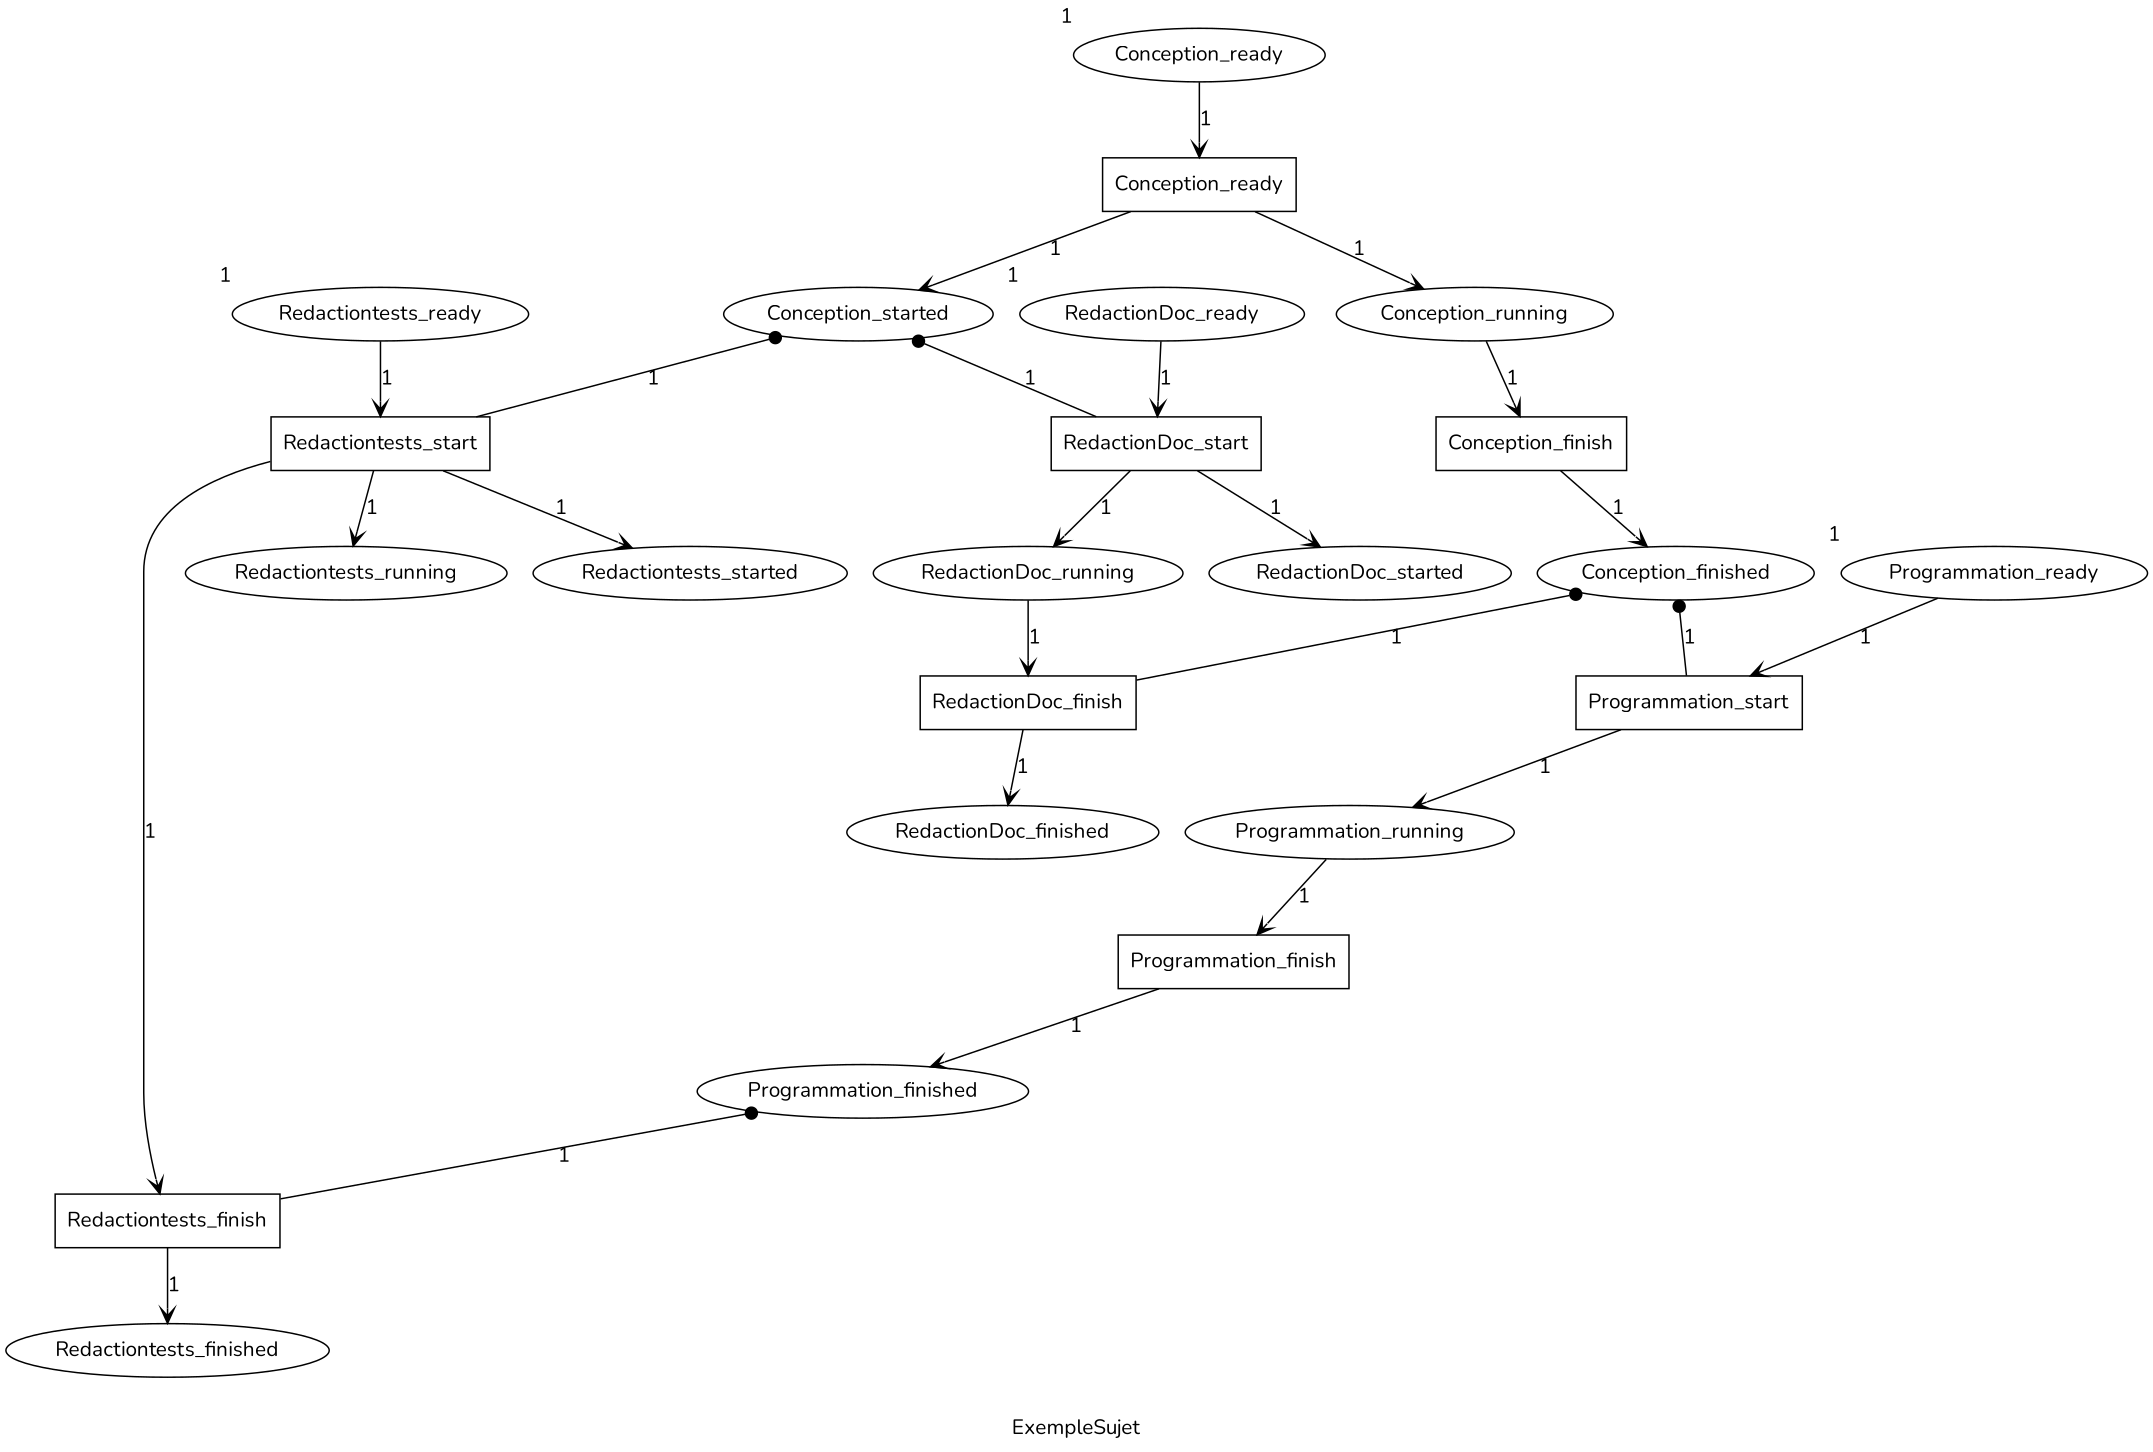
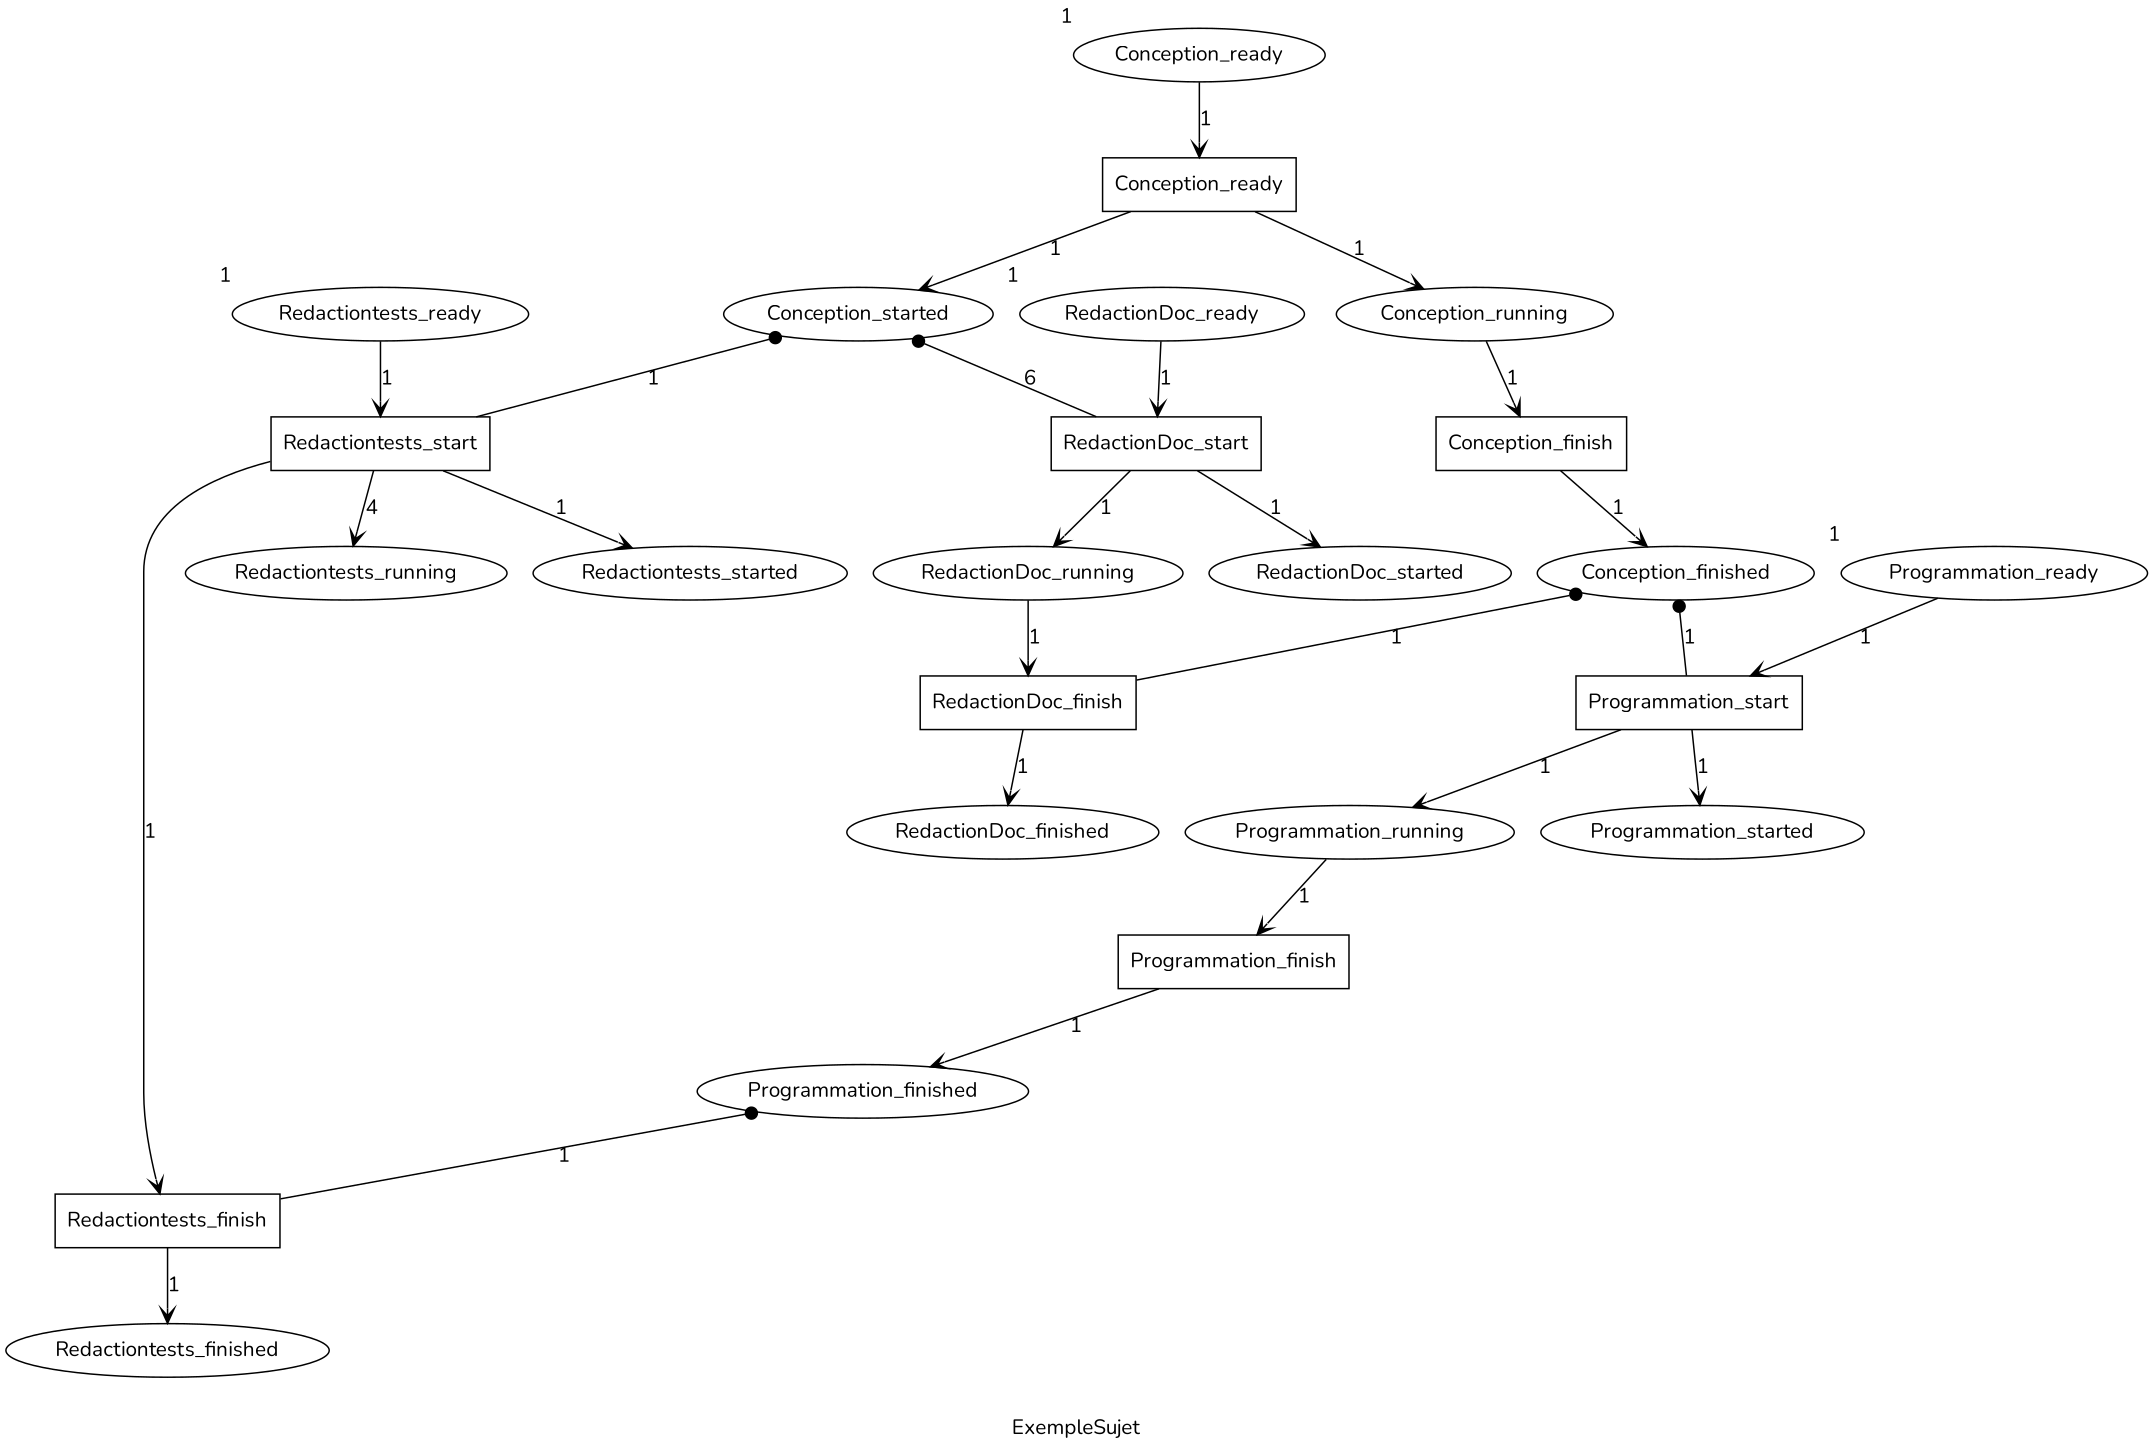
edge "RedactionDoc_start" -> "Conception_started": label "1" -> "6"
edge "Redactiontests_start" -> "Redactiontests_running": label "1" -> "4"
node "Programmation_started": added
